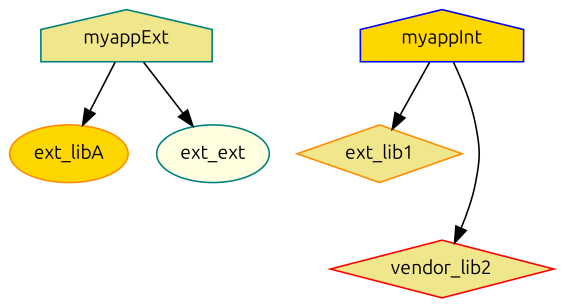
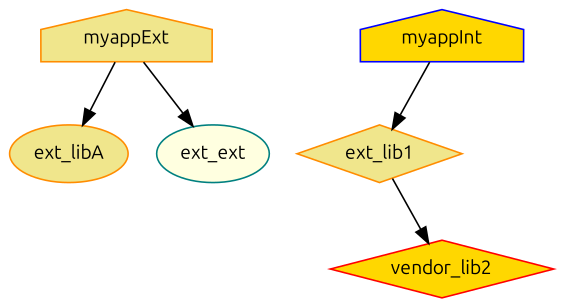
node "myappExt": color teal -> darkorange
edge "myappInt" -> "vendor_lib2": now "ext_lib1" -> "vendor_lib2"
node "ext_libA": fillcolor gold -> khaki
node "vendor_lib2": fillcolor khaki -> gold
